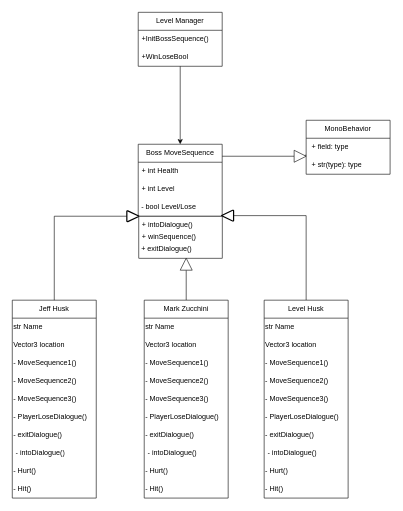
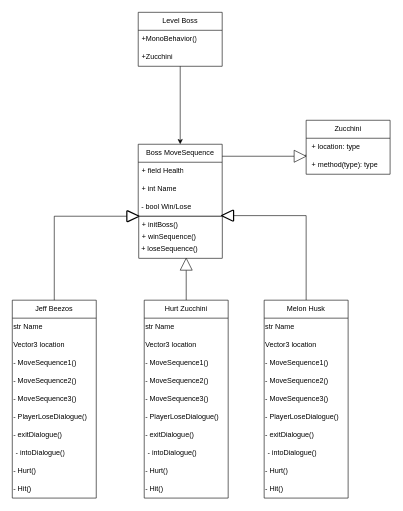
node "Level Manager": label "Level Manager" -> "Level Boss"
node "+InitBossSequence()": label "+InitBossSequence()" -> "+MonoBehavior()"
node "+WinLoseBool": label "+WinLoseBool" -> "+Zucchini"
node "MonoBehavior": label "MonoBehavior" -> "Zucchini"
node "+ field: type": label "+ field: type" -> "+ location: type"
node "+ str(type): type": label "+ str(type): type" -> "+ method(type): type"
node "+ int Health": label "+ int Health" -> "+ field Health"
node "+ int Level": label "+ int Level" -> "+ int Name"
node "- bool Level/Lose": label "- bool Level/Lose" -> "- bool Win/Lose"
node "+ intoDialogue()": label "+ intoDialogue()" -> "+ initBoss()"
node "+ exitDialogue()": label "+ exitDialogue()" -> "+ loseSequence()"
node "Jeff Husk": label "Jeff Husk" -> "Jeff Beezos"
node "Mark Zucchini": label "Mark Zucchini" -> "Hurt Zucchini"
node "Level Husk": label "Level Husk" -> "Melon Husk"
